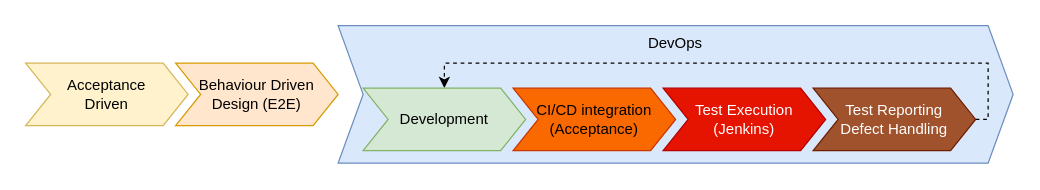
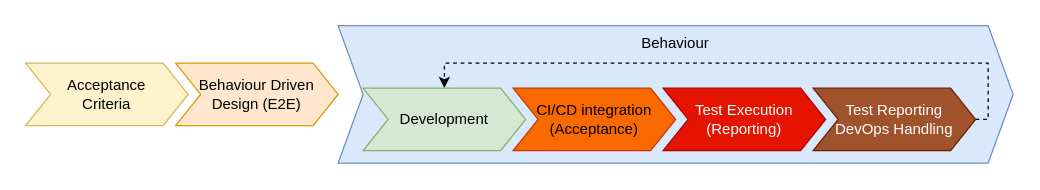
node "DevOps": label "DevOps" -> "Behaviour"
node "Acceptance Driven": label "Acceptance Driven" -> "Acceptance Criteria"
node "Test Execution (Jenkins)": label "Test Execution (Jenkins)" -> "Test Execution (Reporting)"
node "Test Reporting Defect Handling": label "Test Reporting Defect Handling" -> "Test Reporting DevOps Handling"
